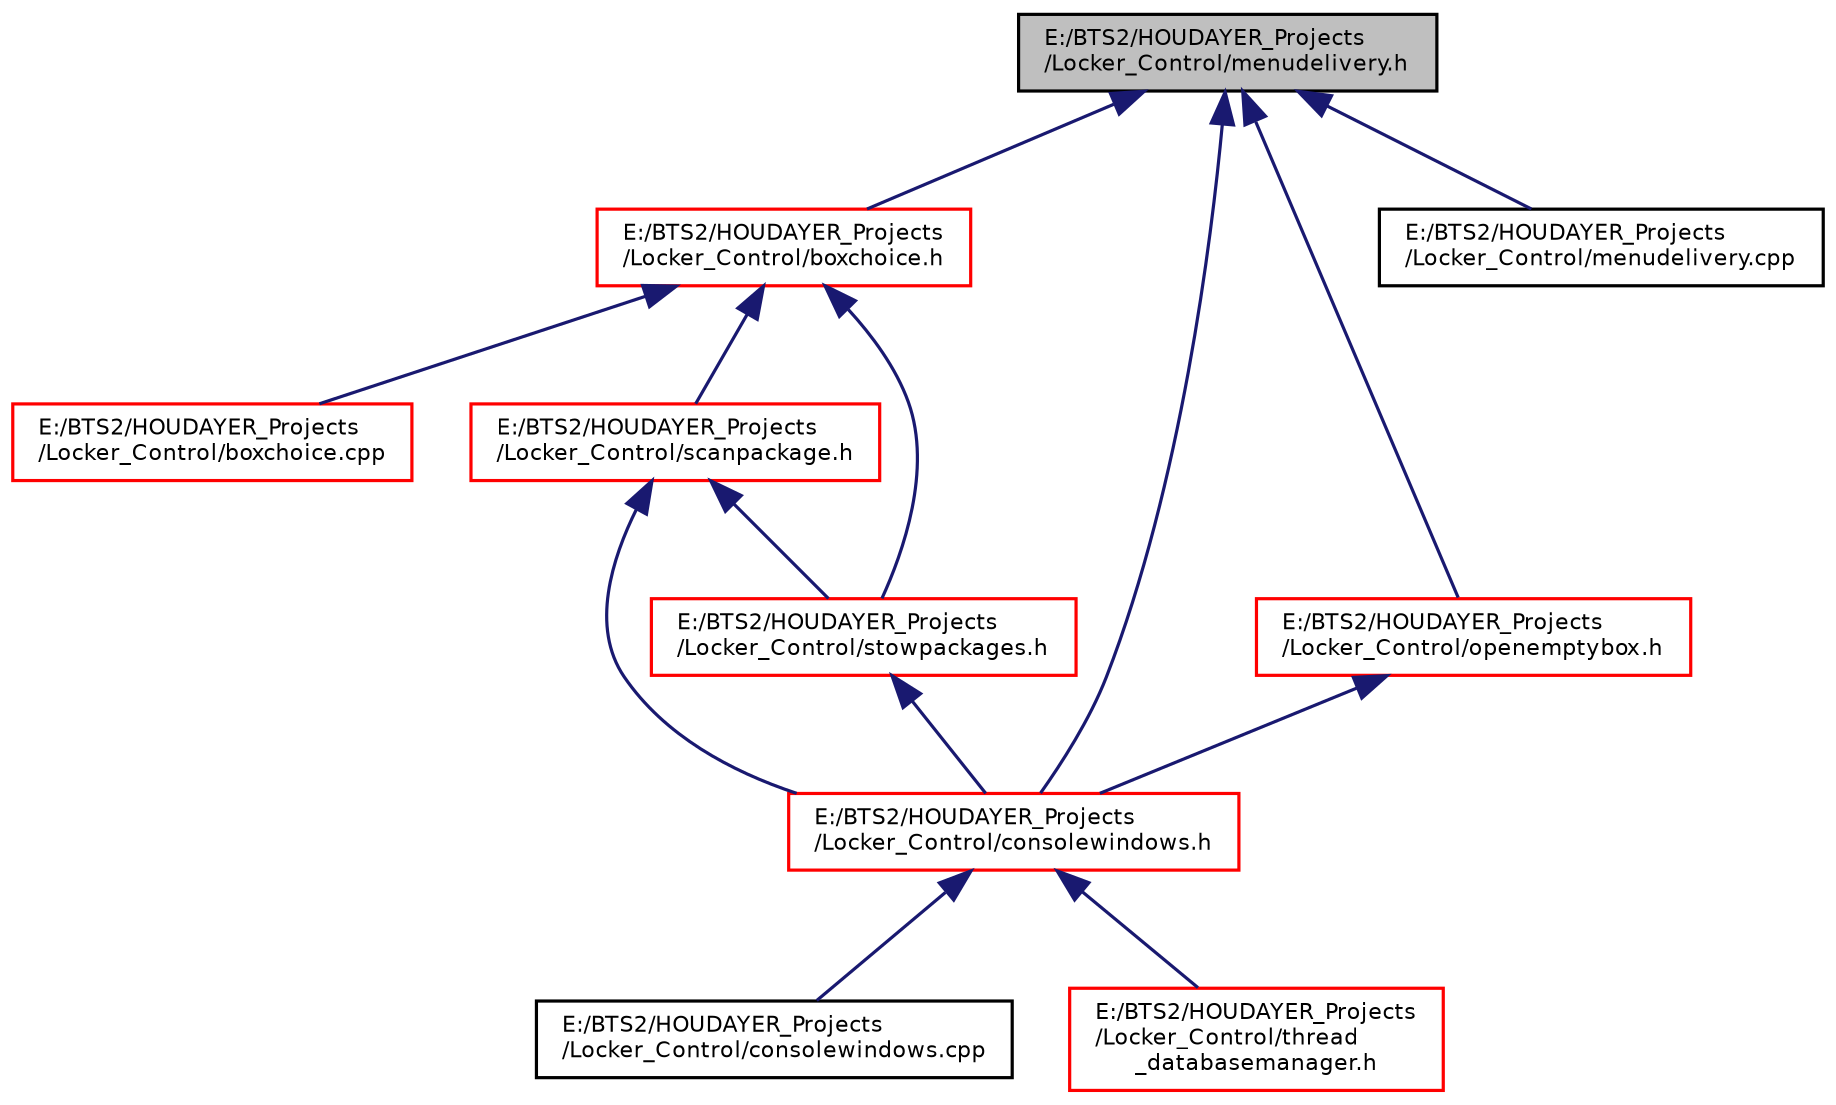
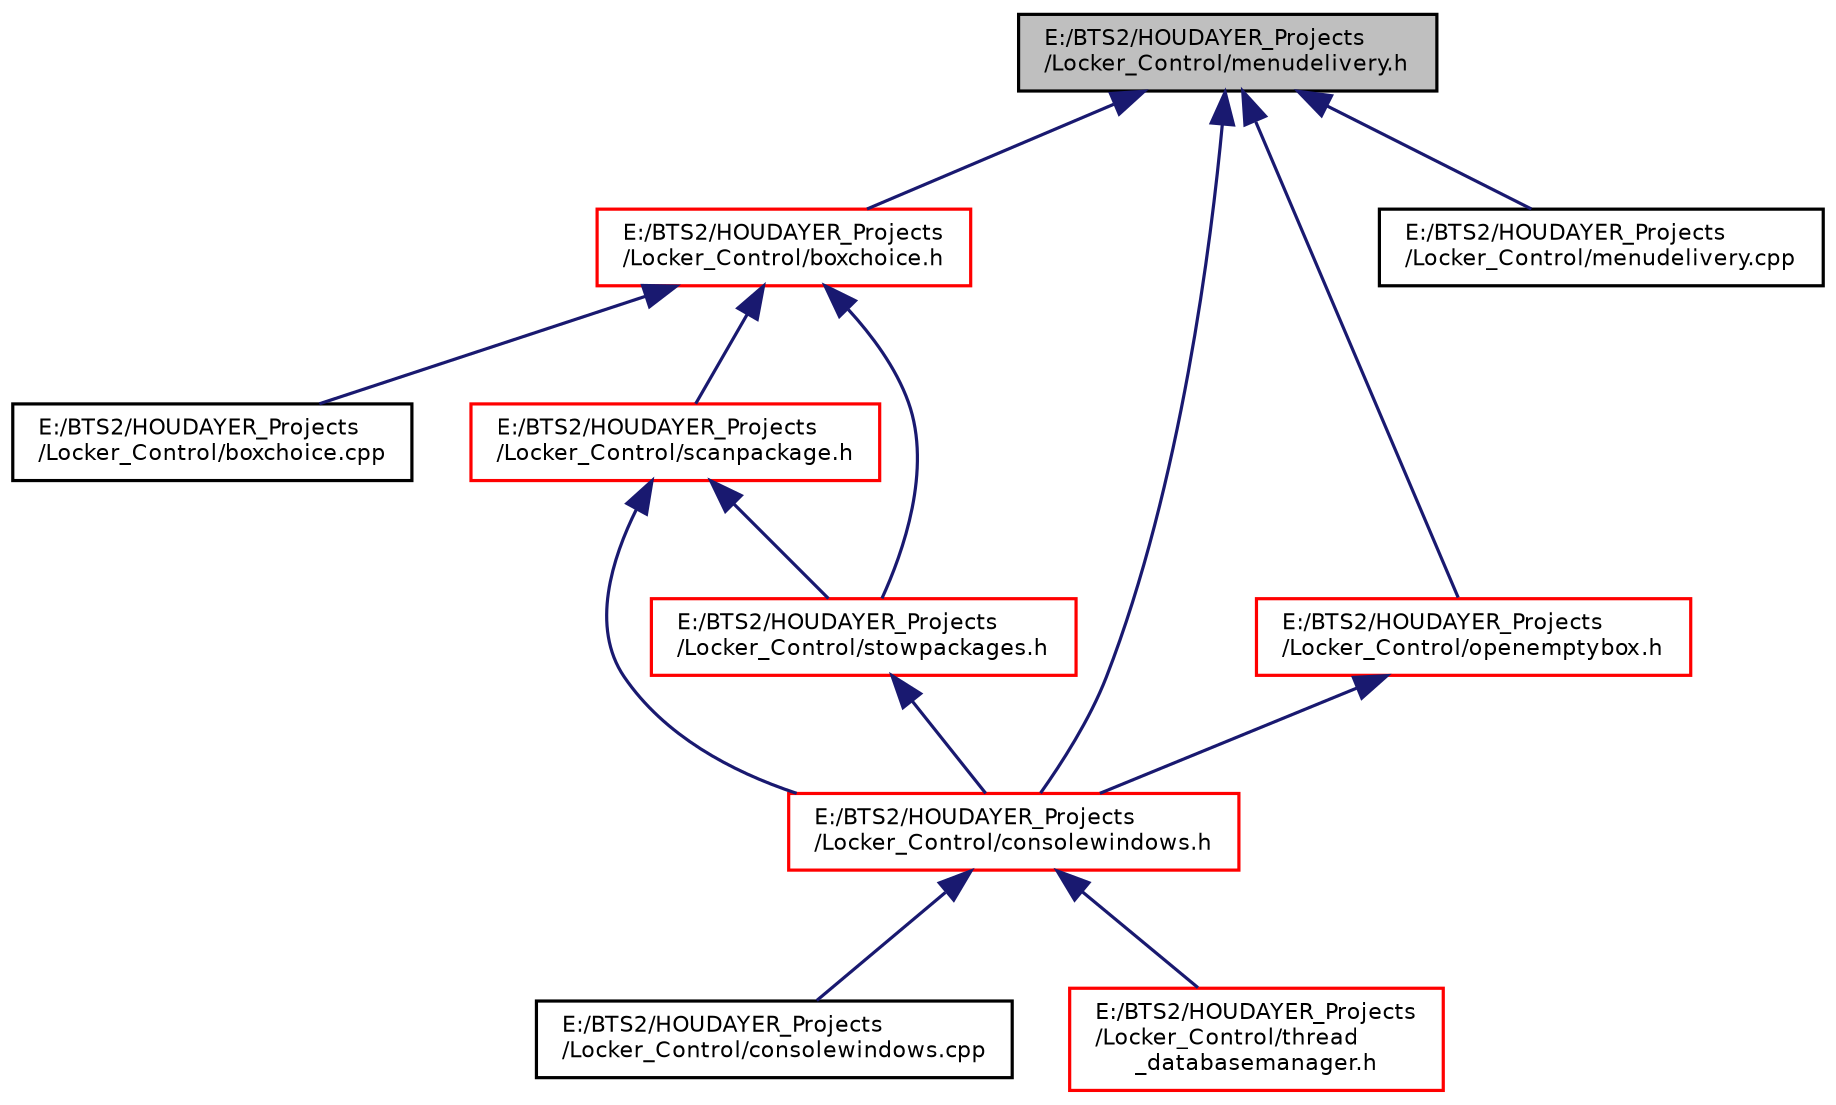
node "E:/BTS2/HOUDAYER_Projects /Locker_Control/boxchoice.cpp": color red -> black
